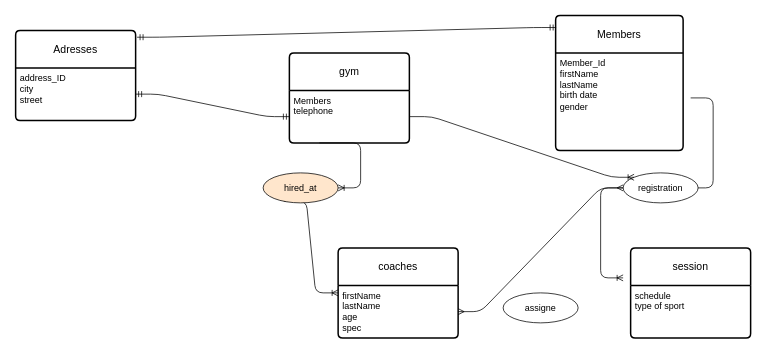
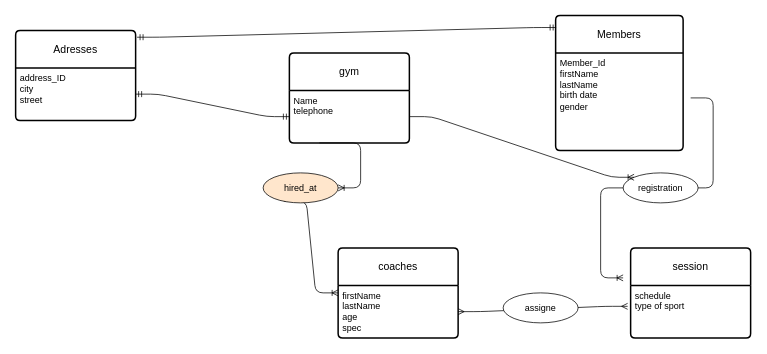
node "Members telephone": label "Members telephone" -> "Name telephone"
edge "registration" -- "firstName lastName age spec": now "schedule type of sport" -- "firstName lastName age spec"
